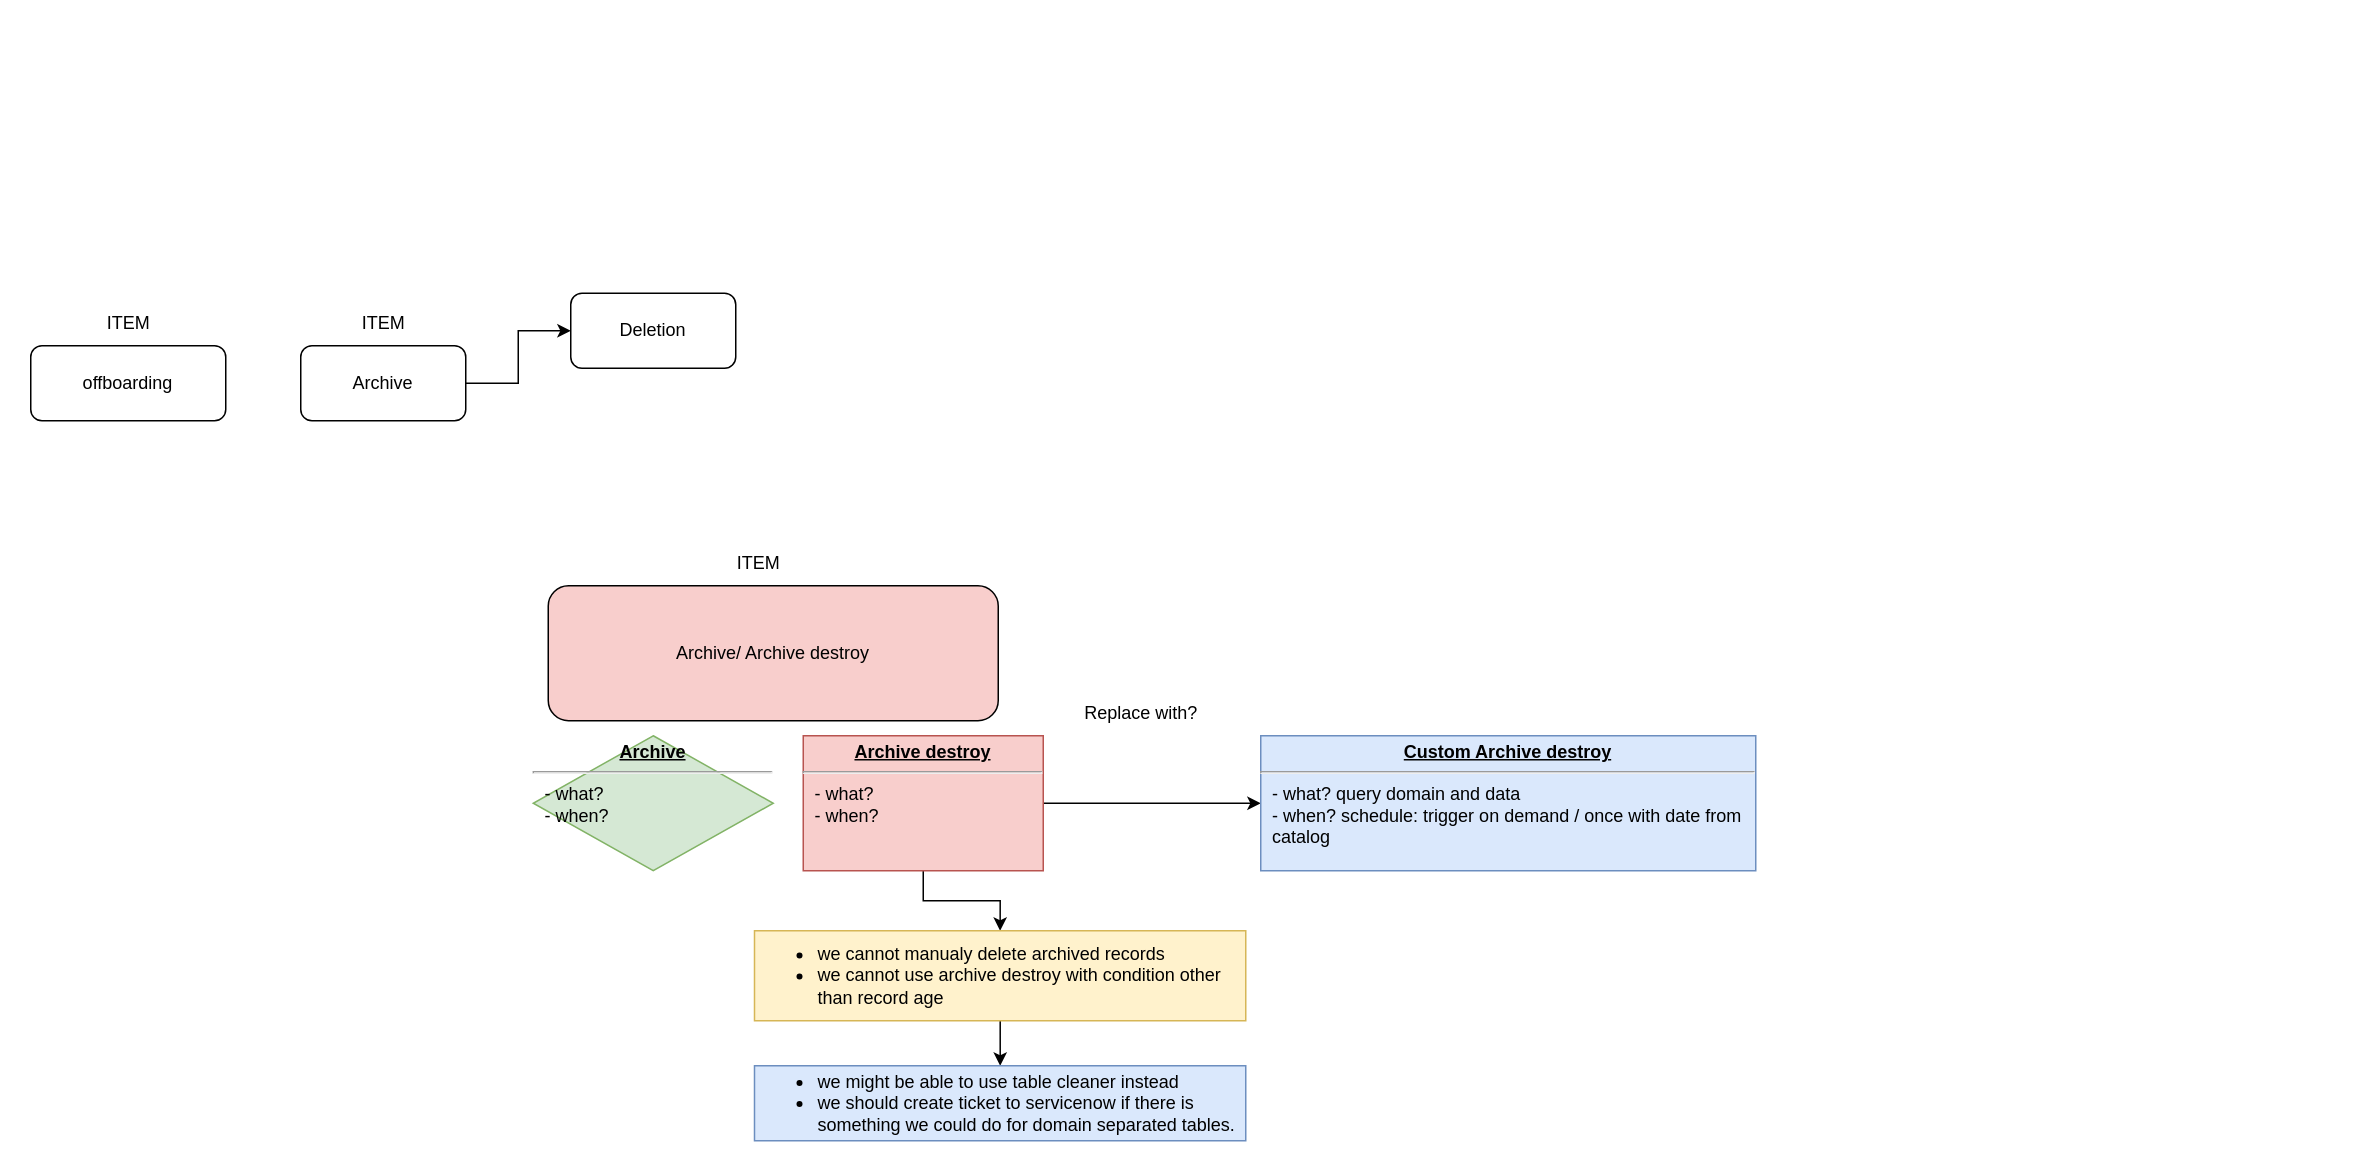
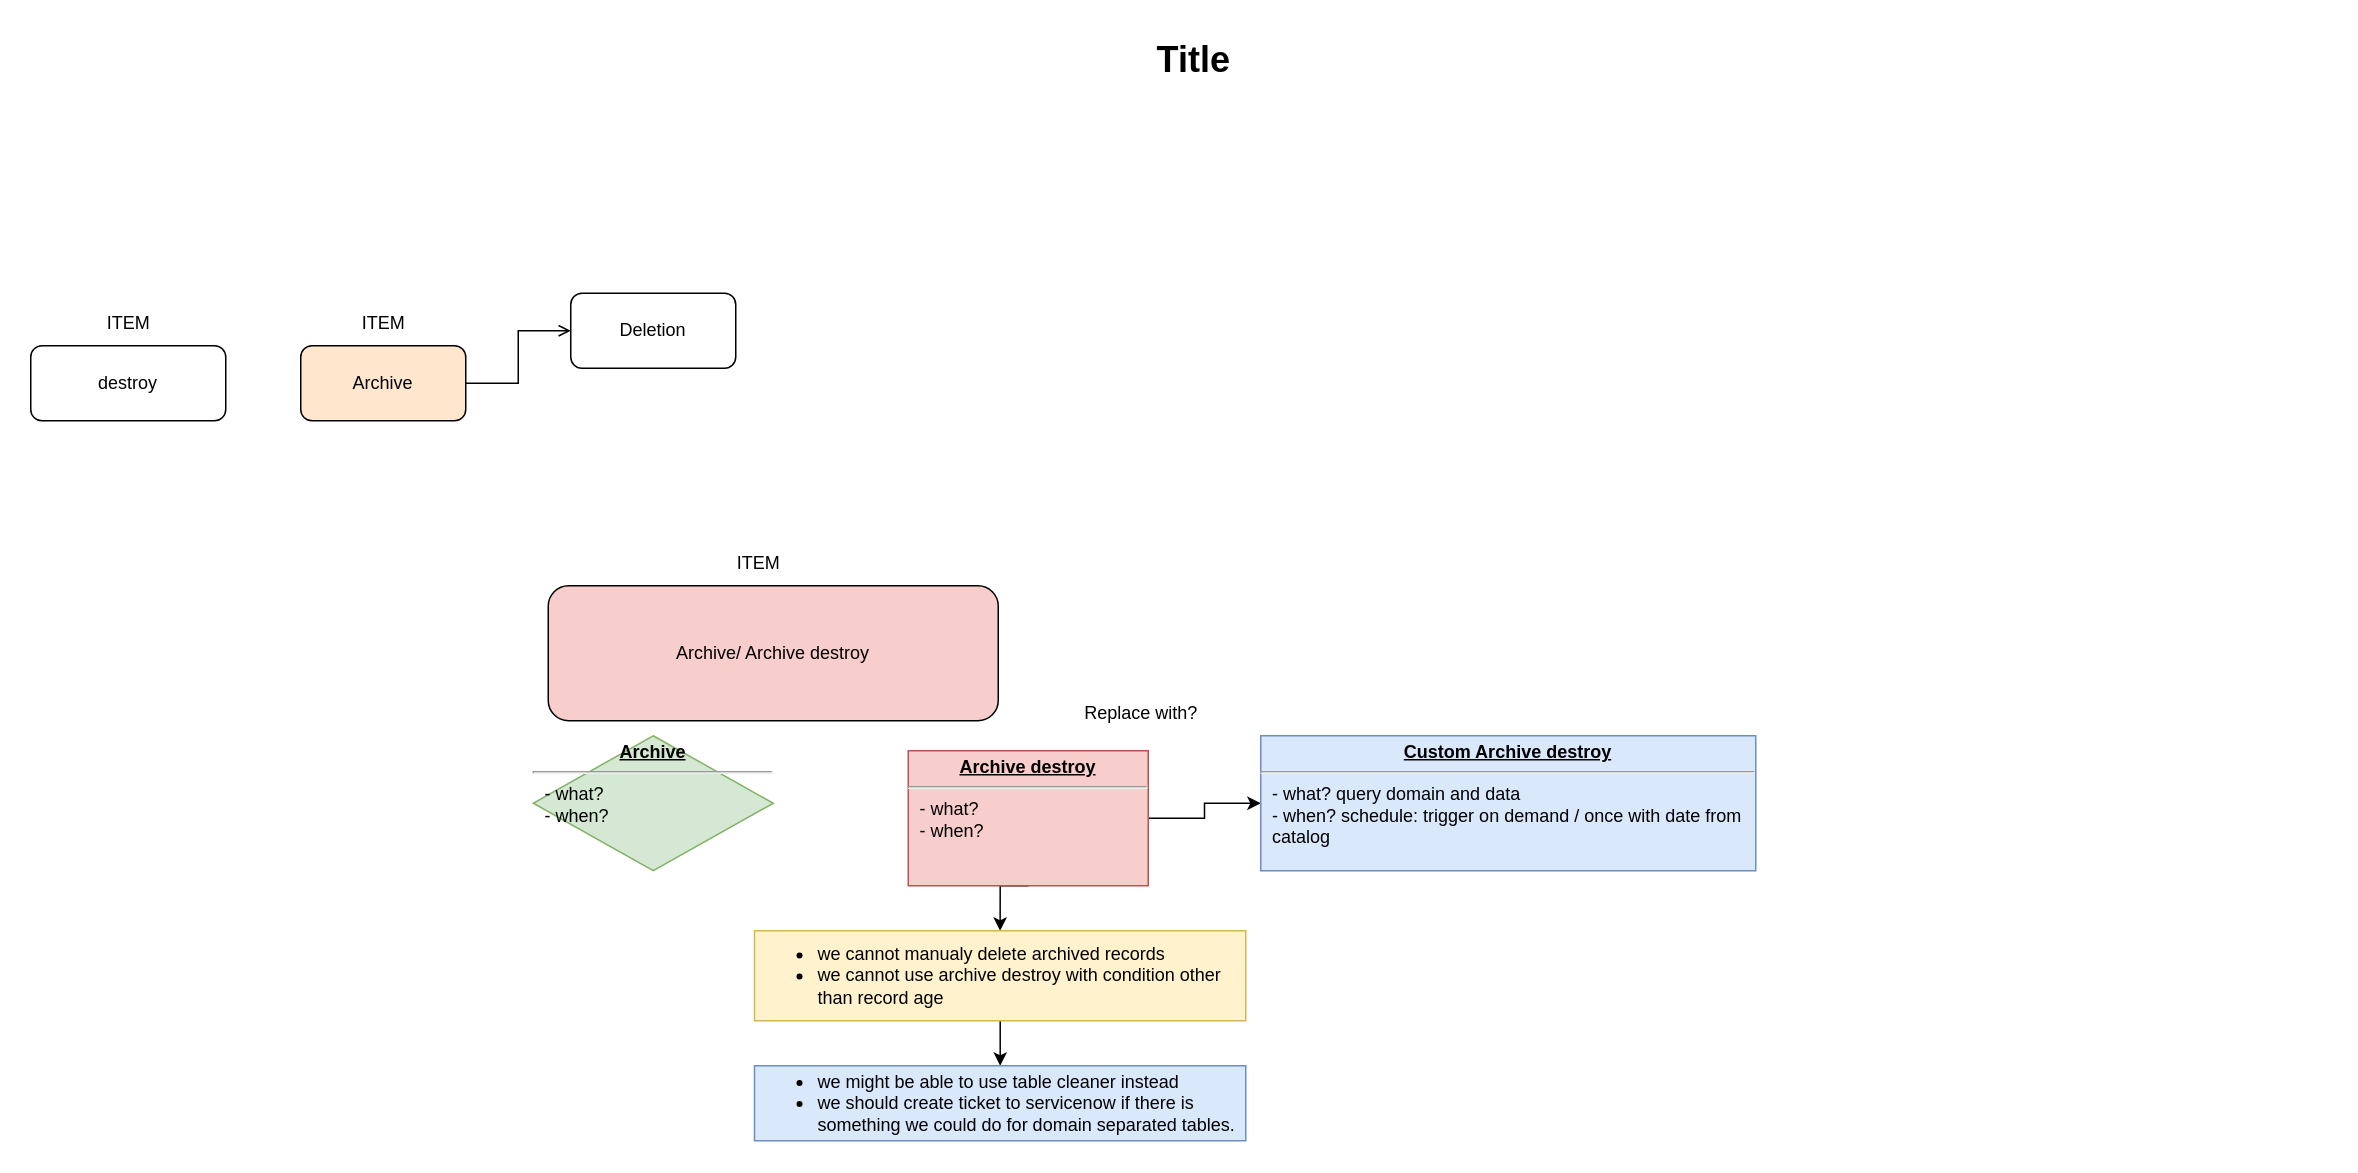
node "Title": added
edge "Archive" -> "Deletion": arrowhead classic -> open
node "offboarding": label "offboarding" -> "destroy"
node "Archive": fillcolor #ffffff -> #ffe6cc
node "Archive destroy - what? - when?": moved (923, 803) -> (1028, 818)
